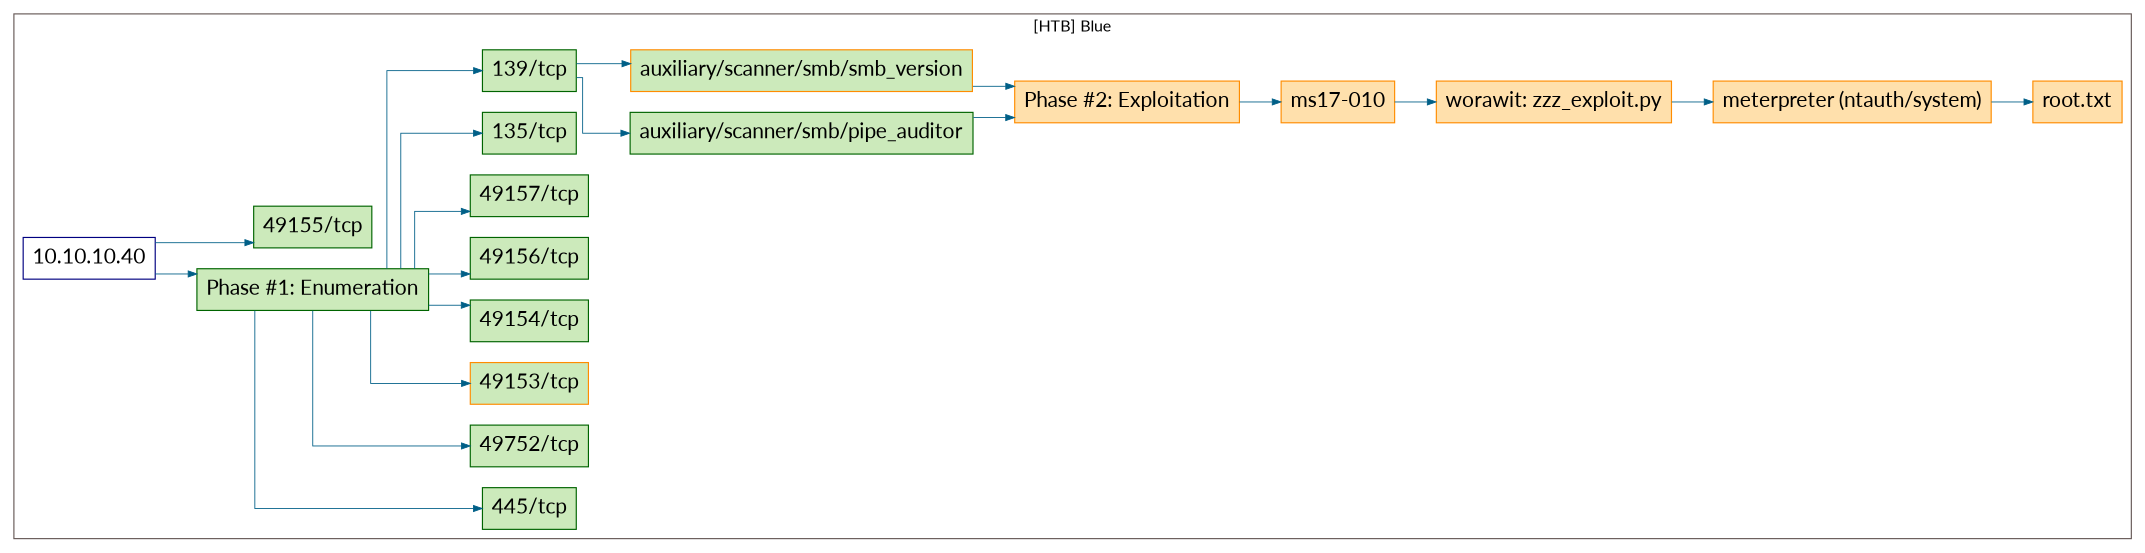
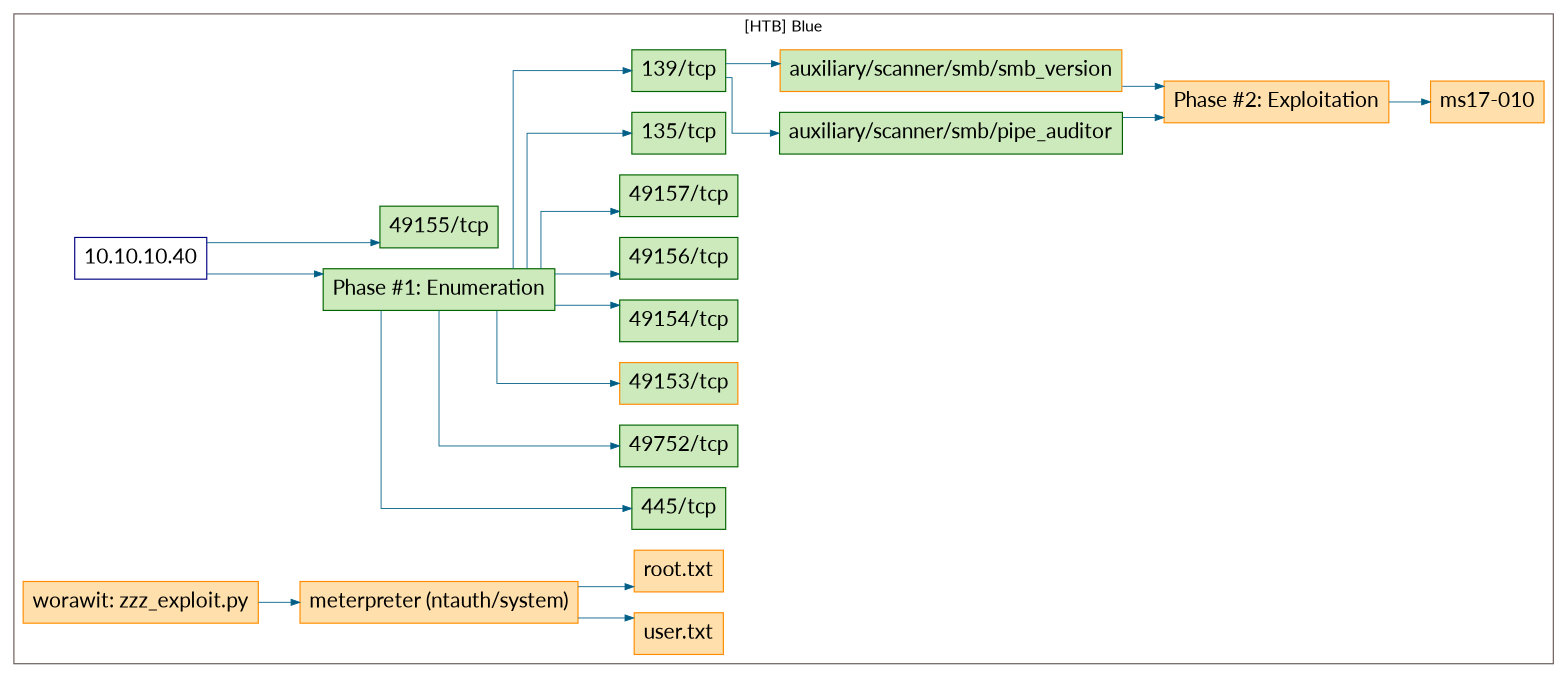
edge "ms17-010" -> "worawit: zzz_exploit.py": removed
node "user.txt": added
